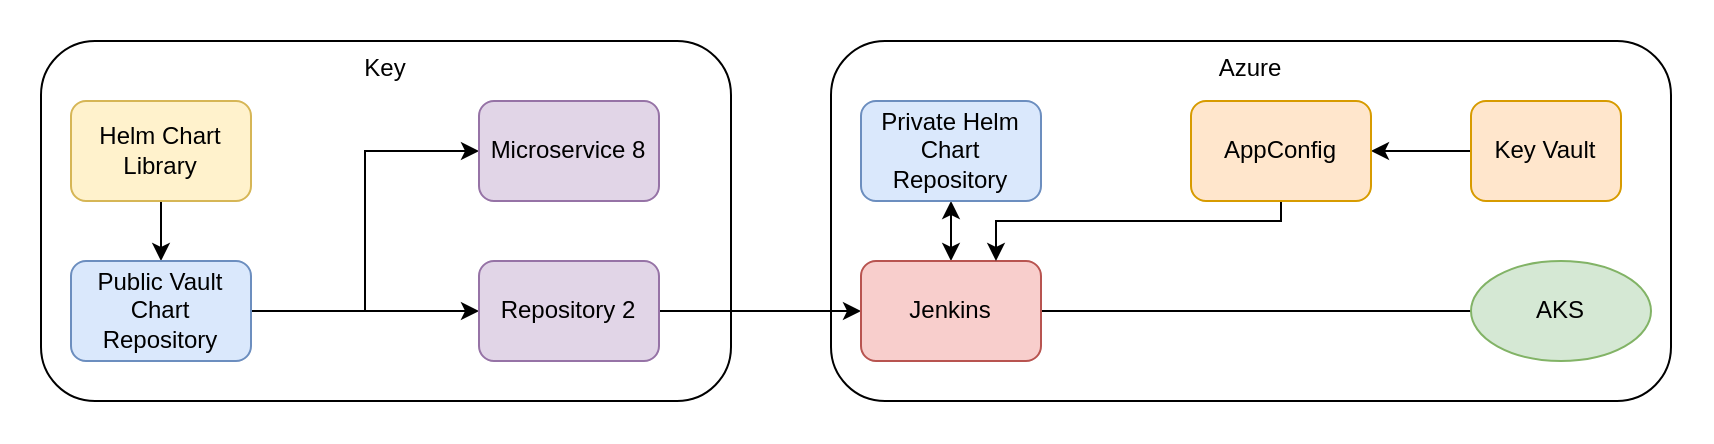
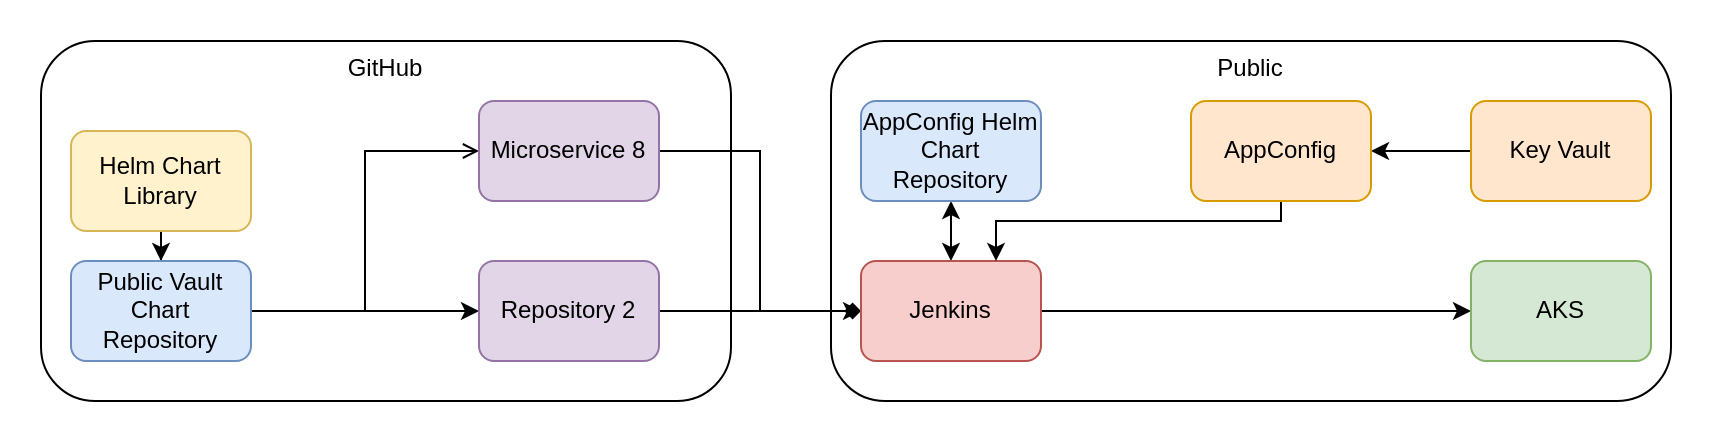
node "Key": label "Key" -> "GitHub"
node "Azure": label "Azure" -> "Public"
node "Helm Chart Library": moved (161, 151) -> (161, 181)
edge "Public Vault Chart Repository" -> "Microservice 8": arrowhead classic -> open
node "Private Helm Chart Repository": label "Private Helm Chart Repository" -> "AppConfig Helm Chart Repository"
node "Key Vault": size 150x100 -> 180x100
edge "Microservice 8" -> "Jenkins": added
edge "Repository 2" -> "Jenkins": arrowhead classic -> diamond
edge "Jenkins" -- "AKS": arrowhead none -> classic
node "AKS": shape ellipse -> rounded rectangle
